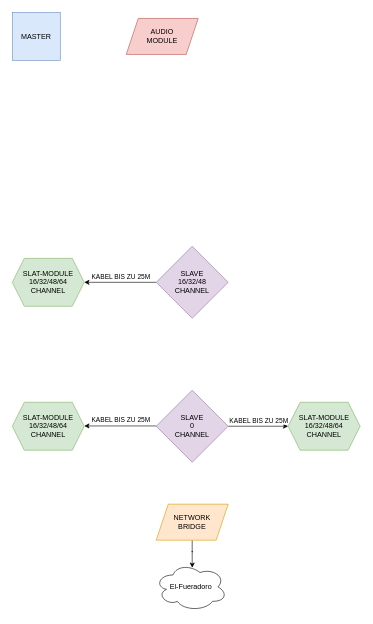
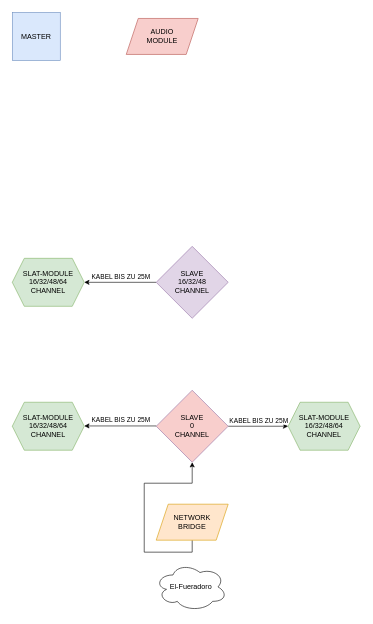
node "SLAVE 0 CHANNEL": fillcolor #e1d5e7 -> #f8cecc
edge "NETWORK BRIDGE" -> "El-Fueradoro": now "NETWORK BRIDGE" -> "SLAVE 0 CHANNEL"
